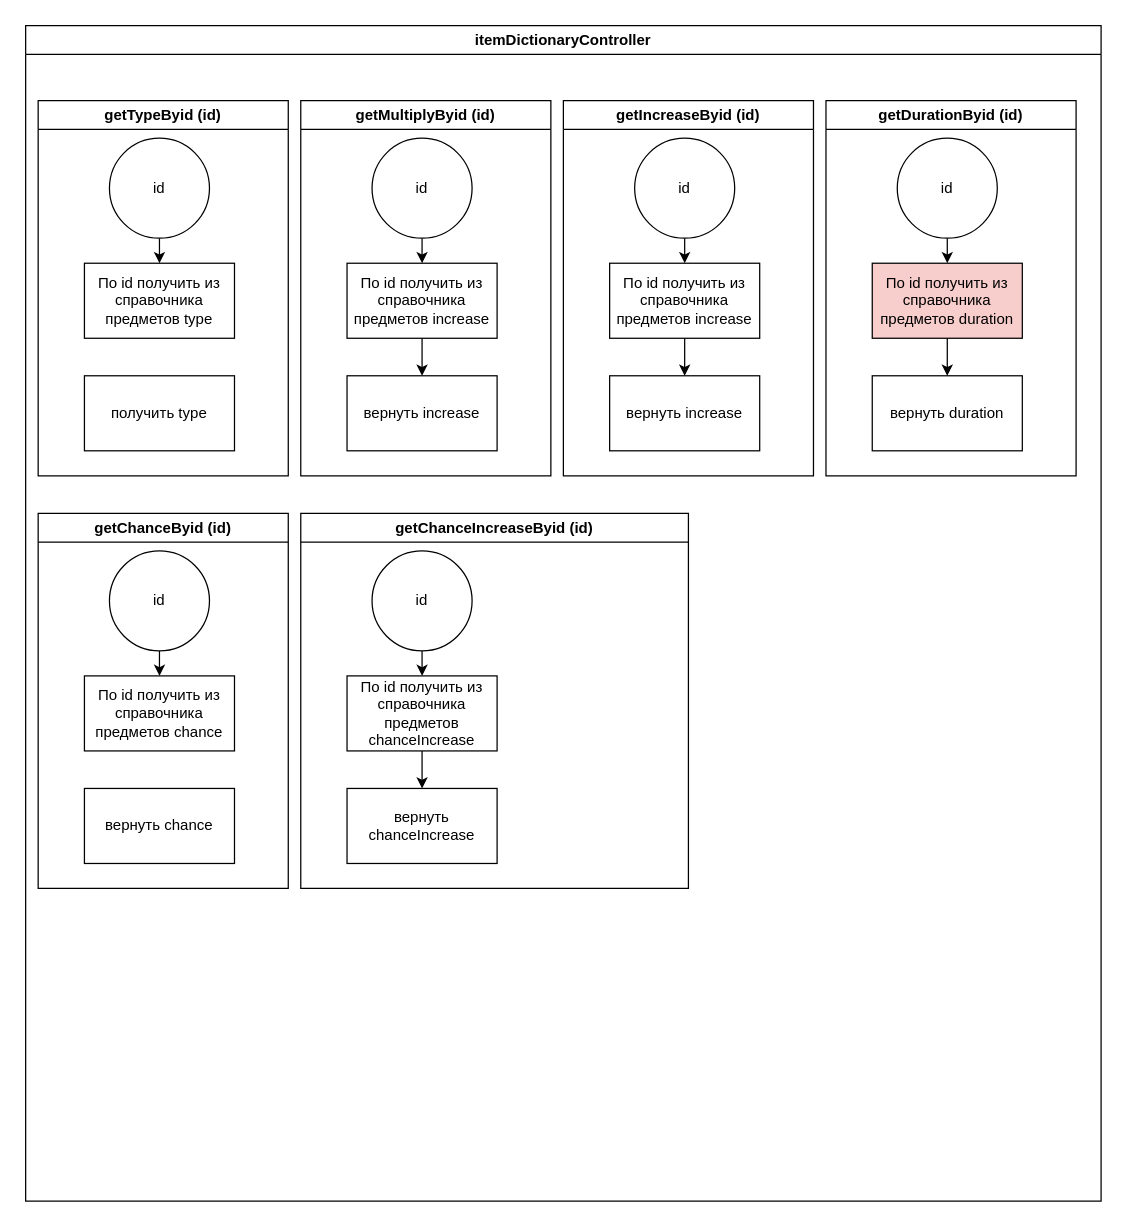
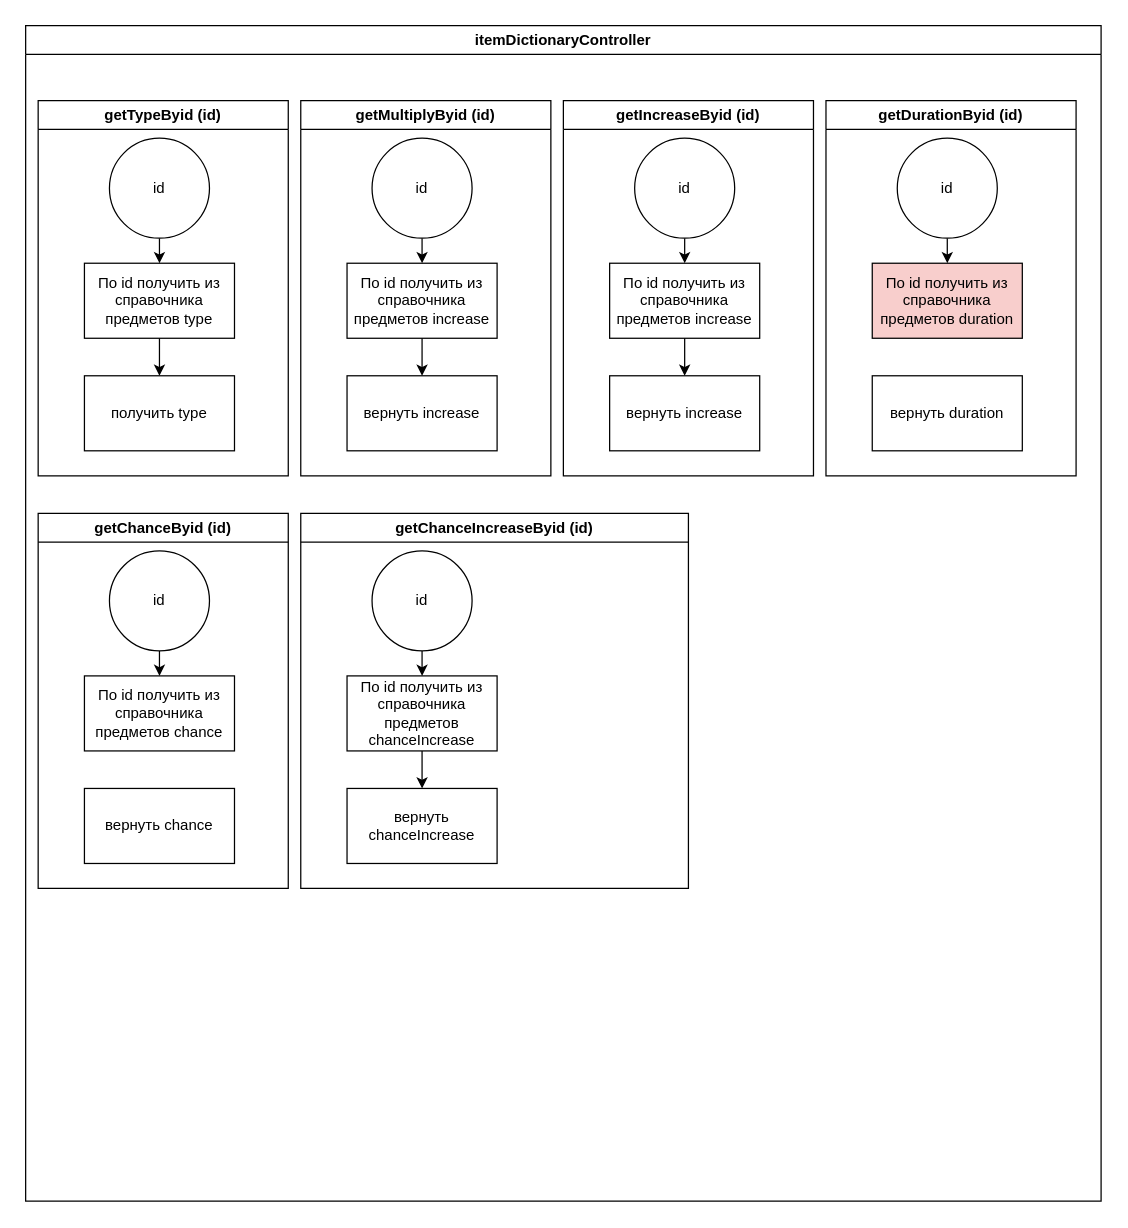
edge "По id получить из справочника предметов type" -> "получить type": added
edge "По id получить из справочника предметов duration" -> "вернуть duration": removed
